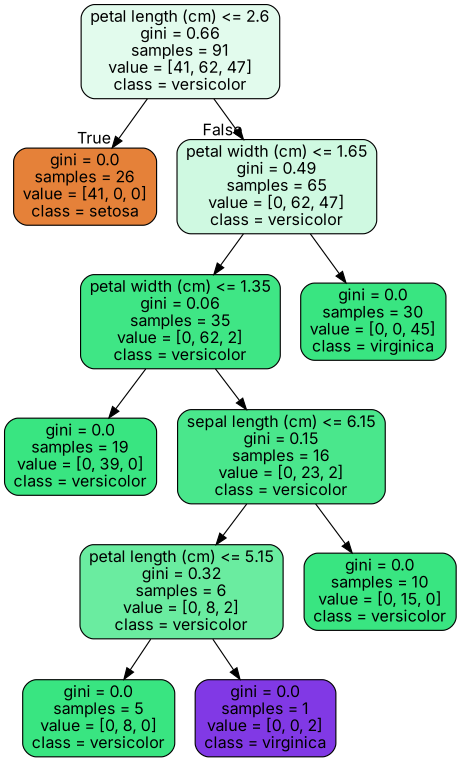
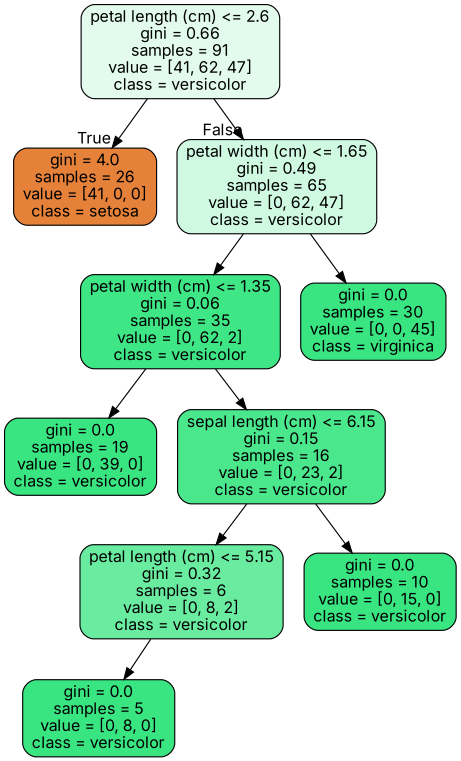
node "gini = 0.0 samples = 26 value = [41, 0, 0] class = setosa": label "gini = 0.0 samples = 26 value = [41, 0, 0] class = setosa" -> "gini = 4.0 samples = 26 value = [41, 0, 0] class = setosa"
node "gini = 0.0 samples = 1 value = [0, 0, 2] class = virginica": removed
